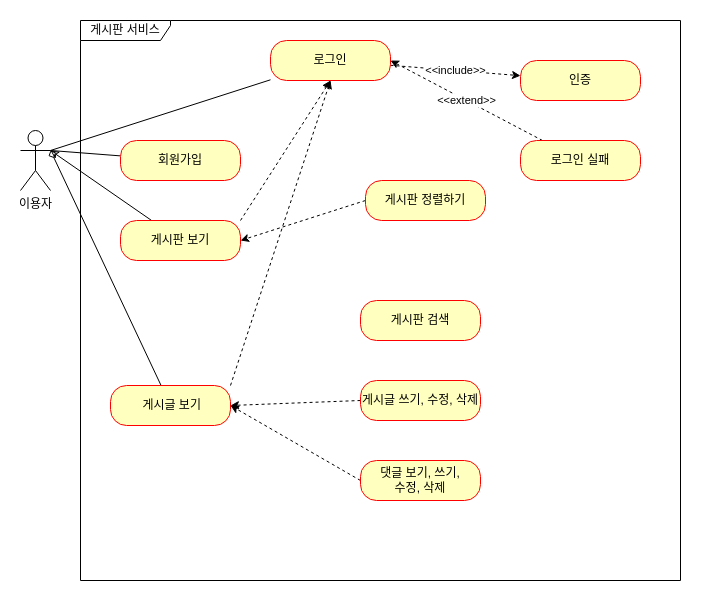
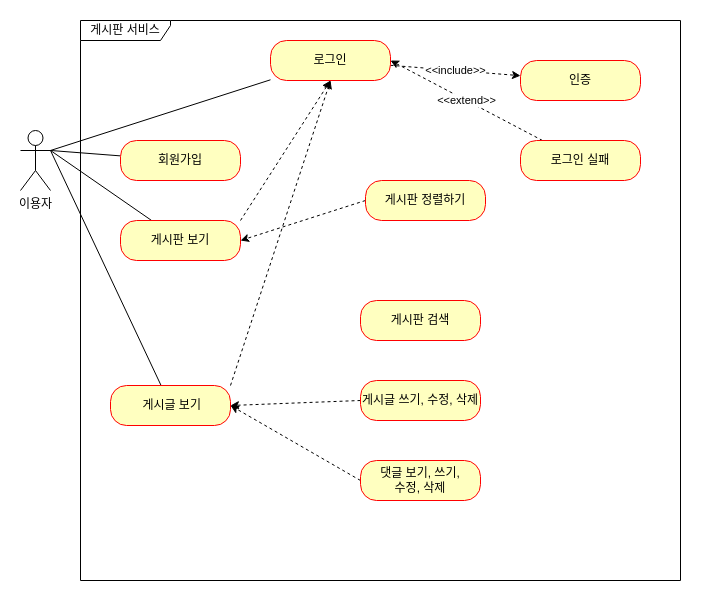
edge "게시판 보기" -> "이용자": arrowhead classic -> none
edge "게시글 보기" -> "이용자": arrowhead diamond -> none
